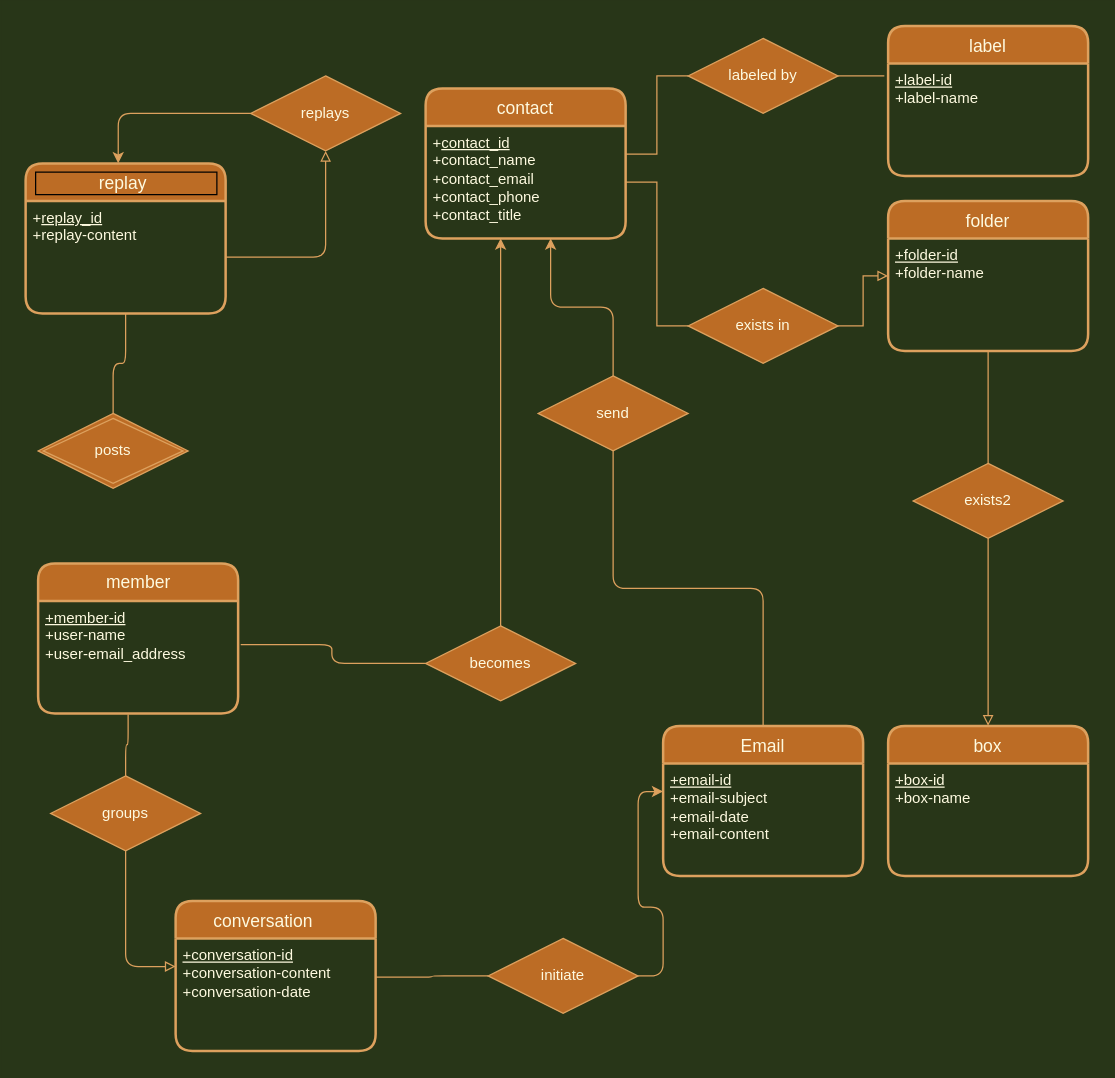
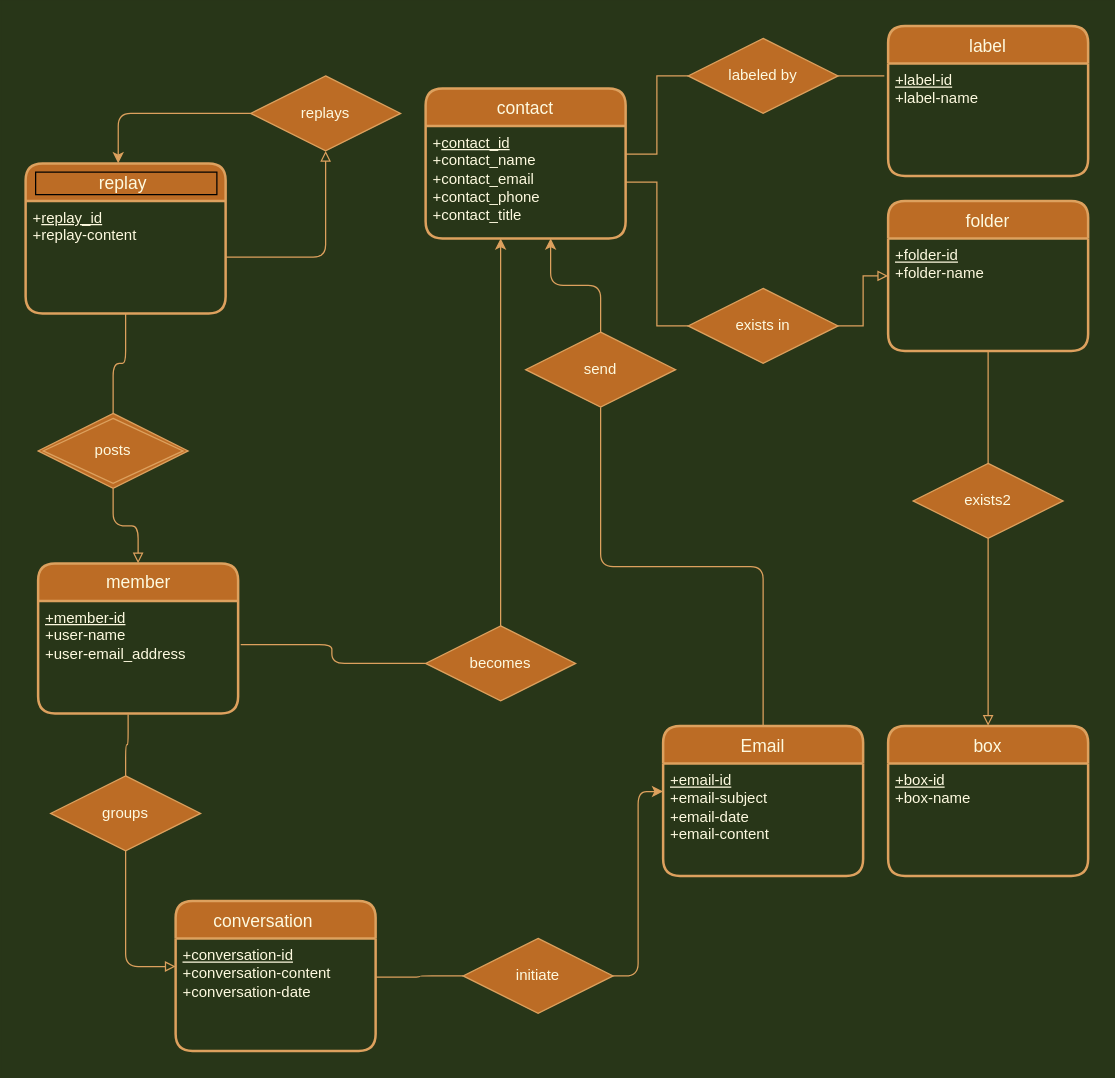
node "send": moved (613, 413) -> (601, 369)
edge "posts" -> "member": added
node "initiate": moved (563, 976) -> (538, 976)
